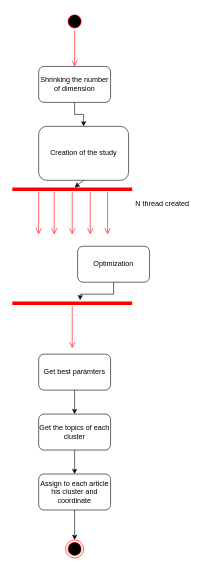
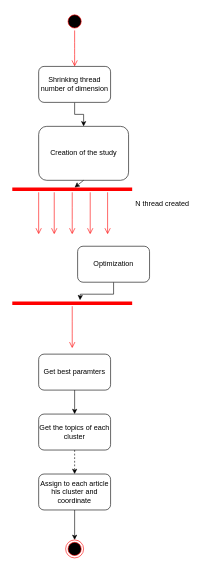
node "Shrinking the number of dimension": label "Shrinking the number of dimension" -> "Shrinking thread number of dimension"
edge "Get the topics of each cluster" -> "Assign to each article his cluster and coordinate": style solid -> dashed
